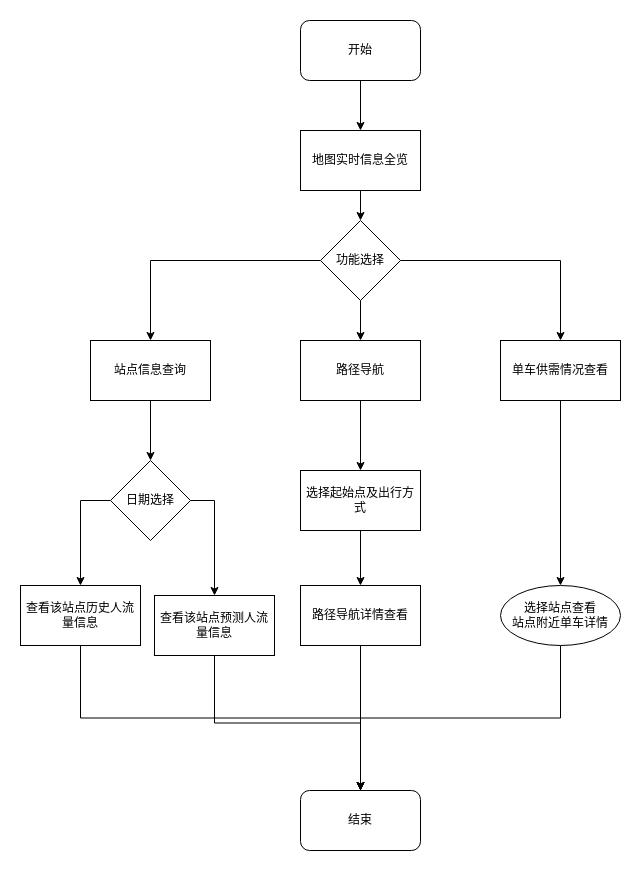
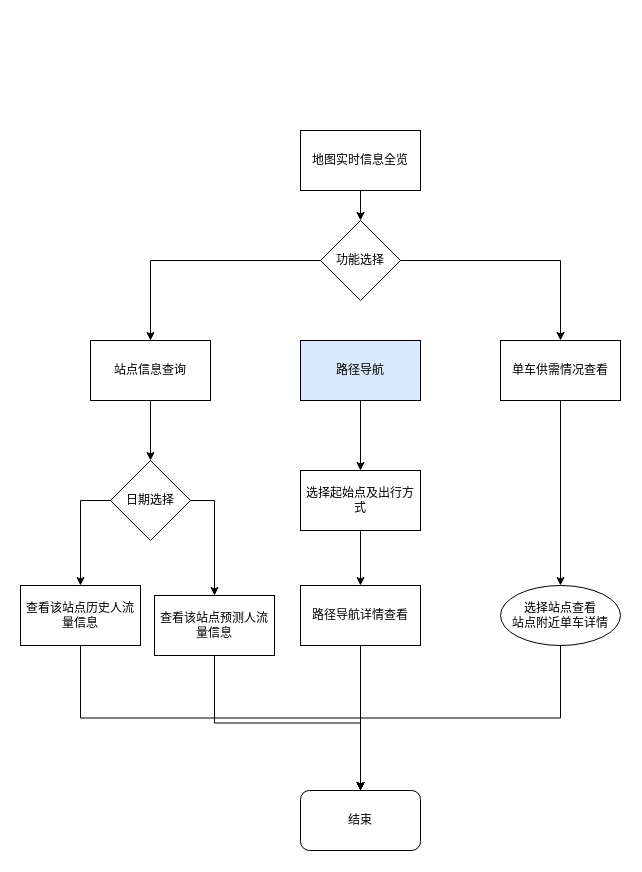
node "开始": removed
edge "开始" -> "地图实时信息全览": removed
edge "功能选择" -> "路径导航": removed
node "路径导航": fillcolor #ffffff -> #dae8fc
